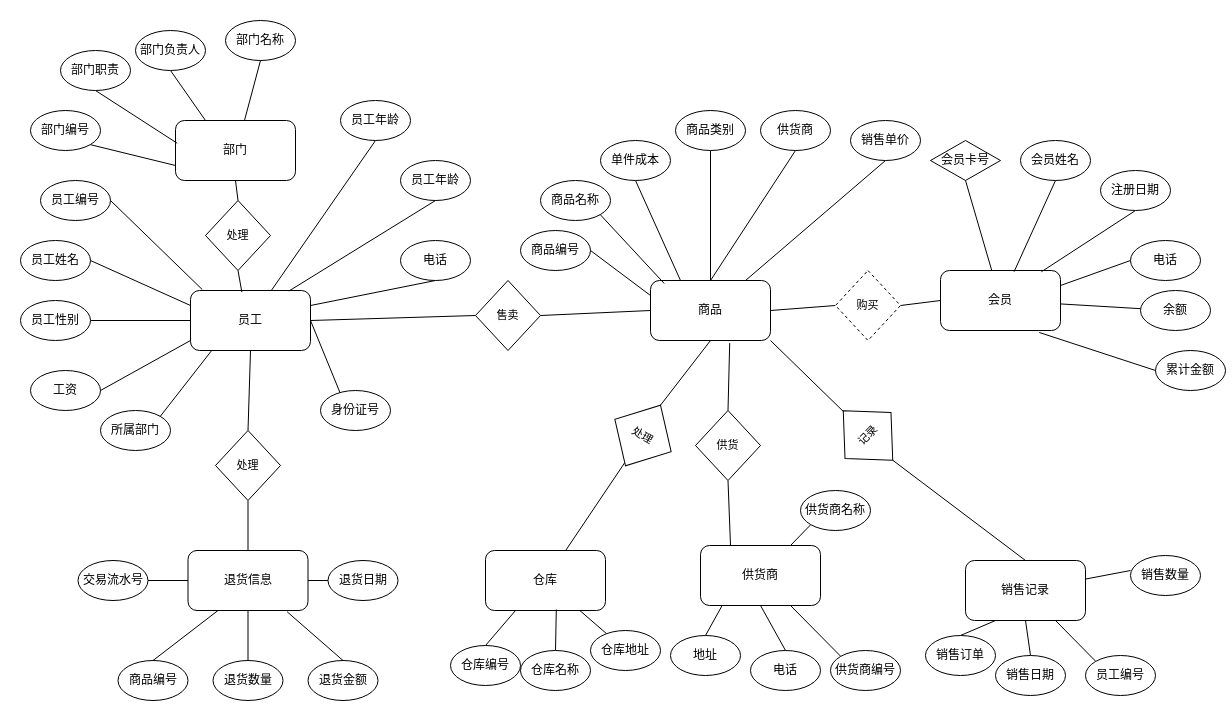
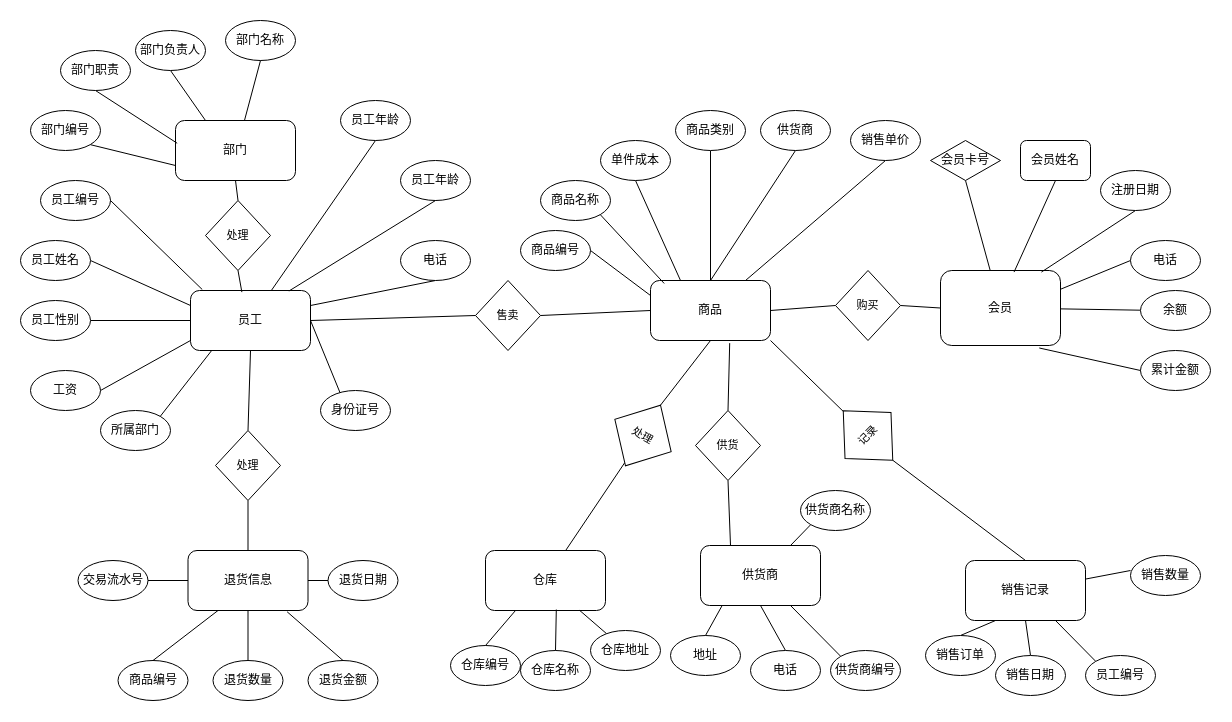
node "会员姓名": shape ellipse -> rounded rectangle
node "会员": size 120x60 -> 120x75
node "购买": style dashed -> solid
node "累计金额": moved (1191, 371) -> (1176, 371)
